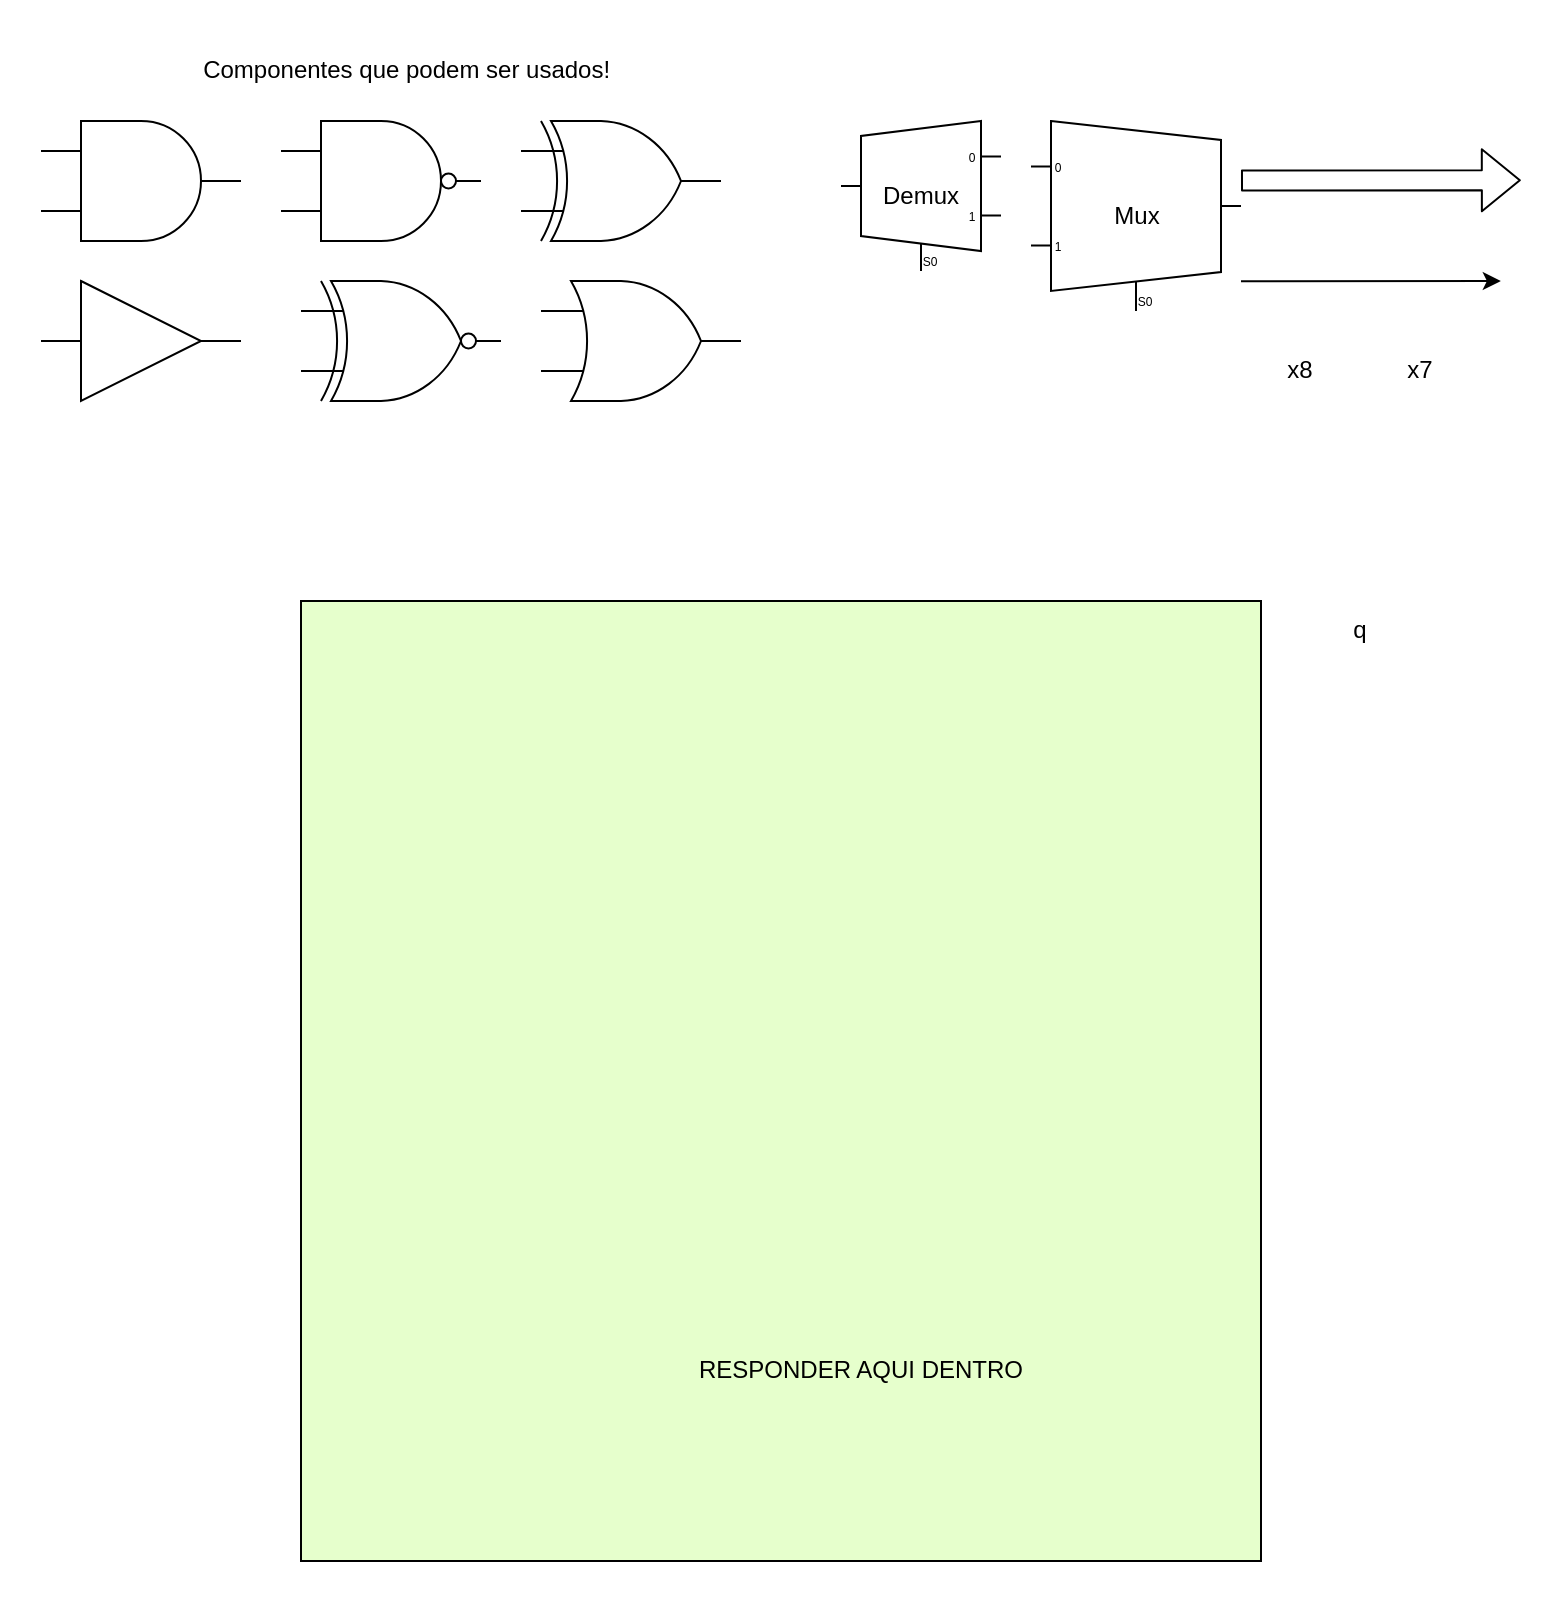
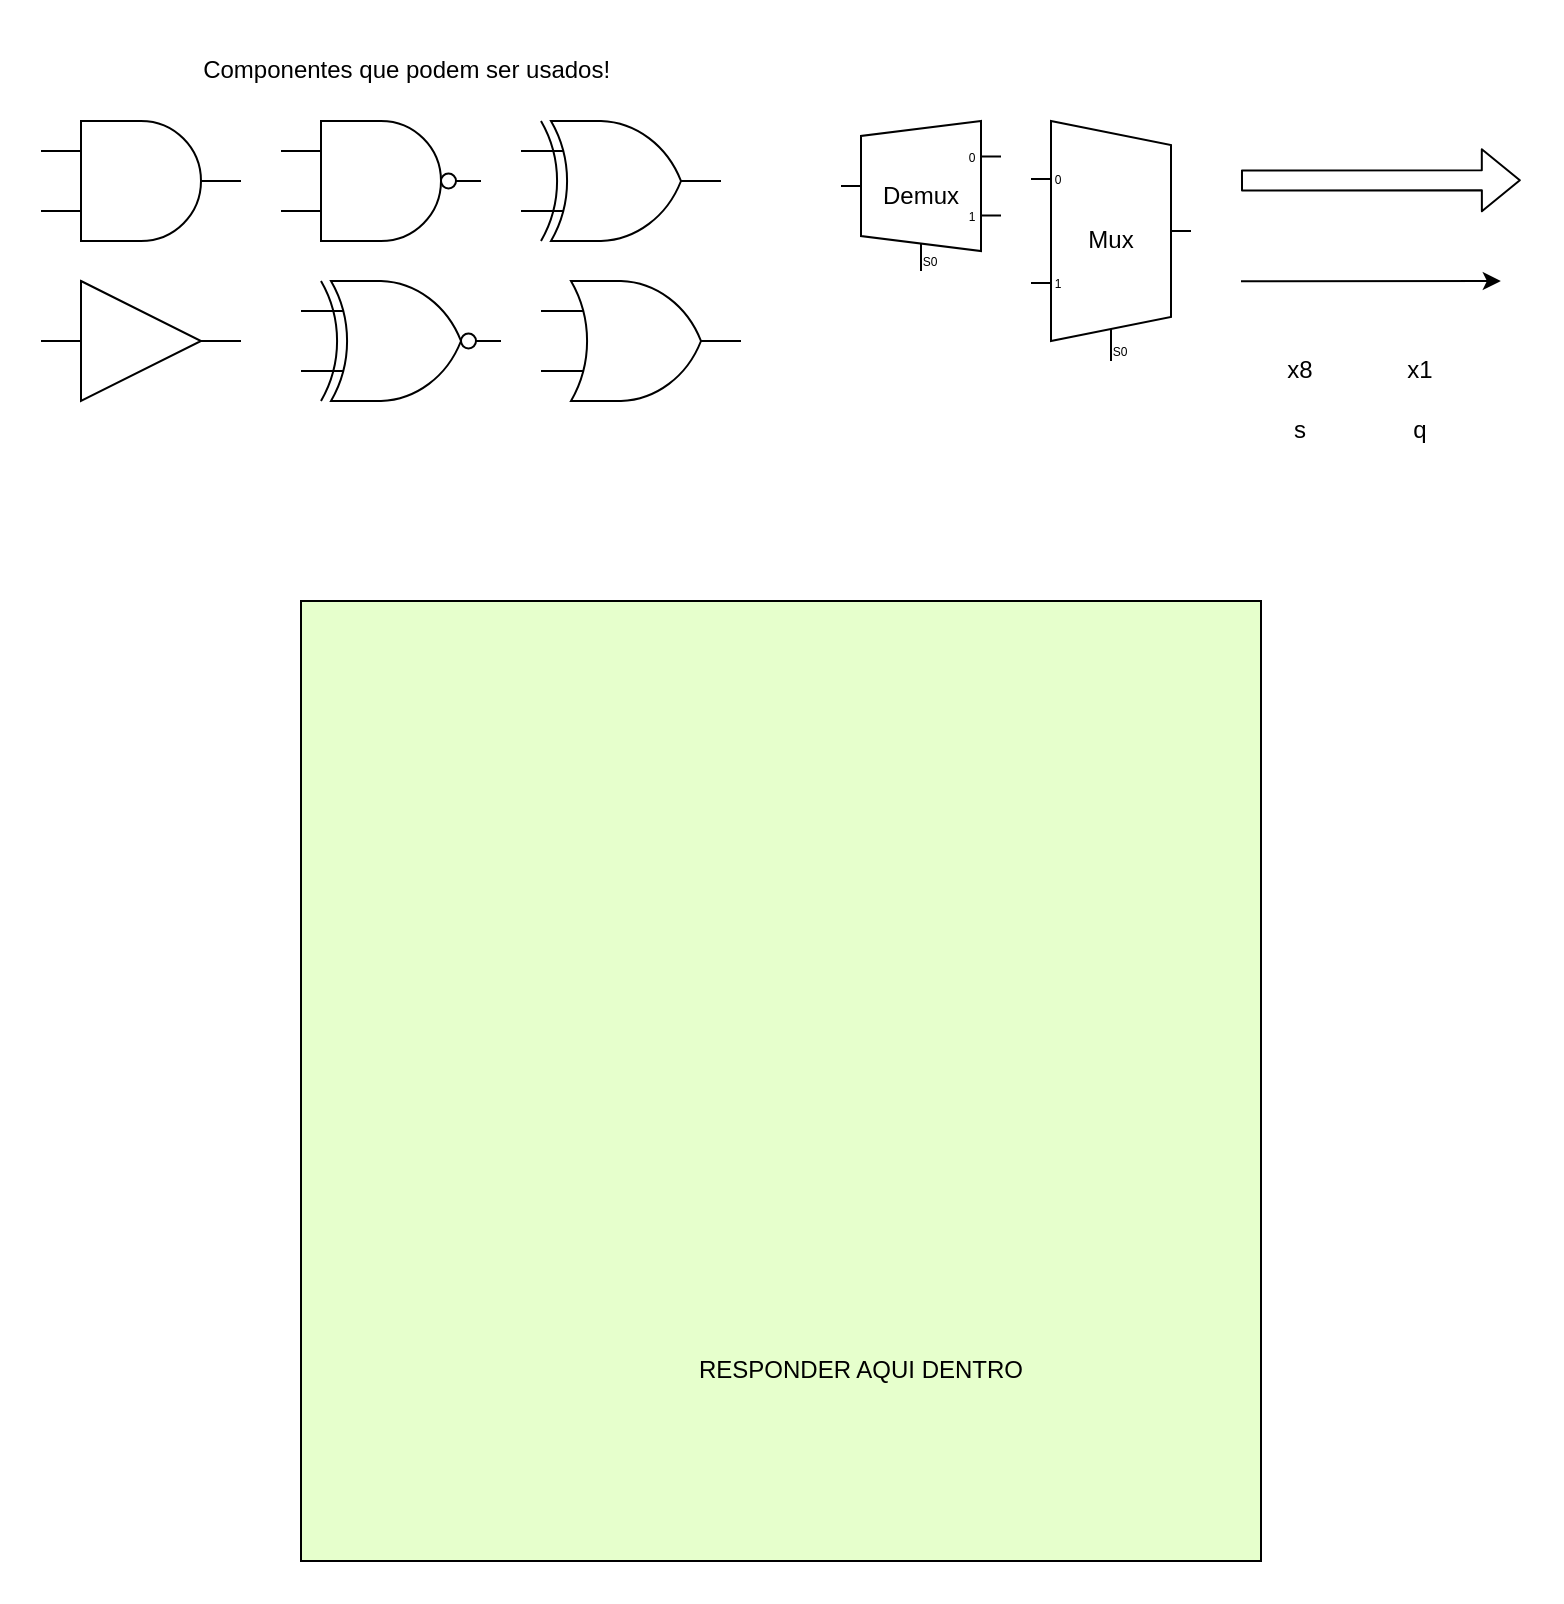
node "Mux": size 210x190 -> 160x240
node "x7": label "x7" -> "x1"
node "s": added
node "q": moved (1361, 631) -> (1421, 431)
